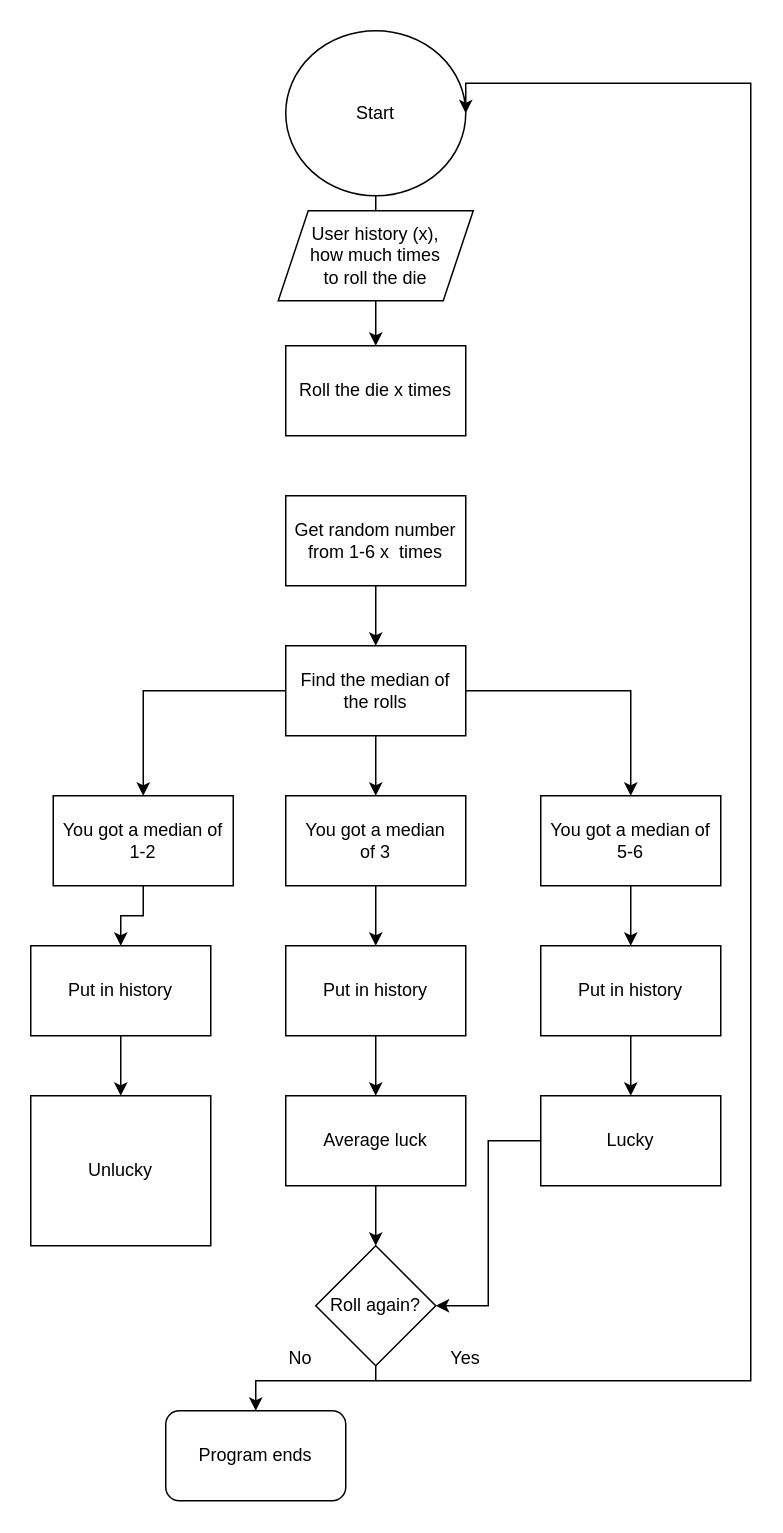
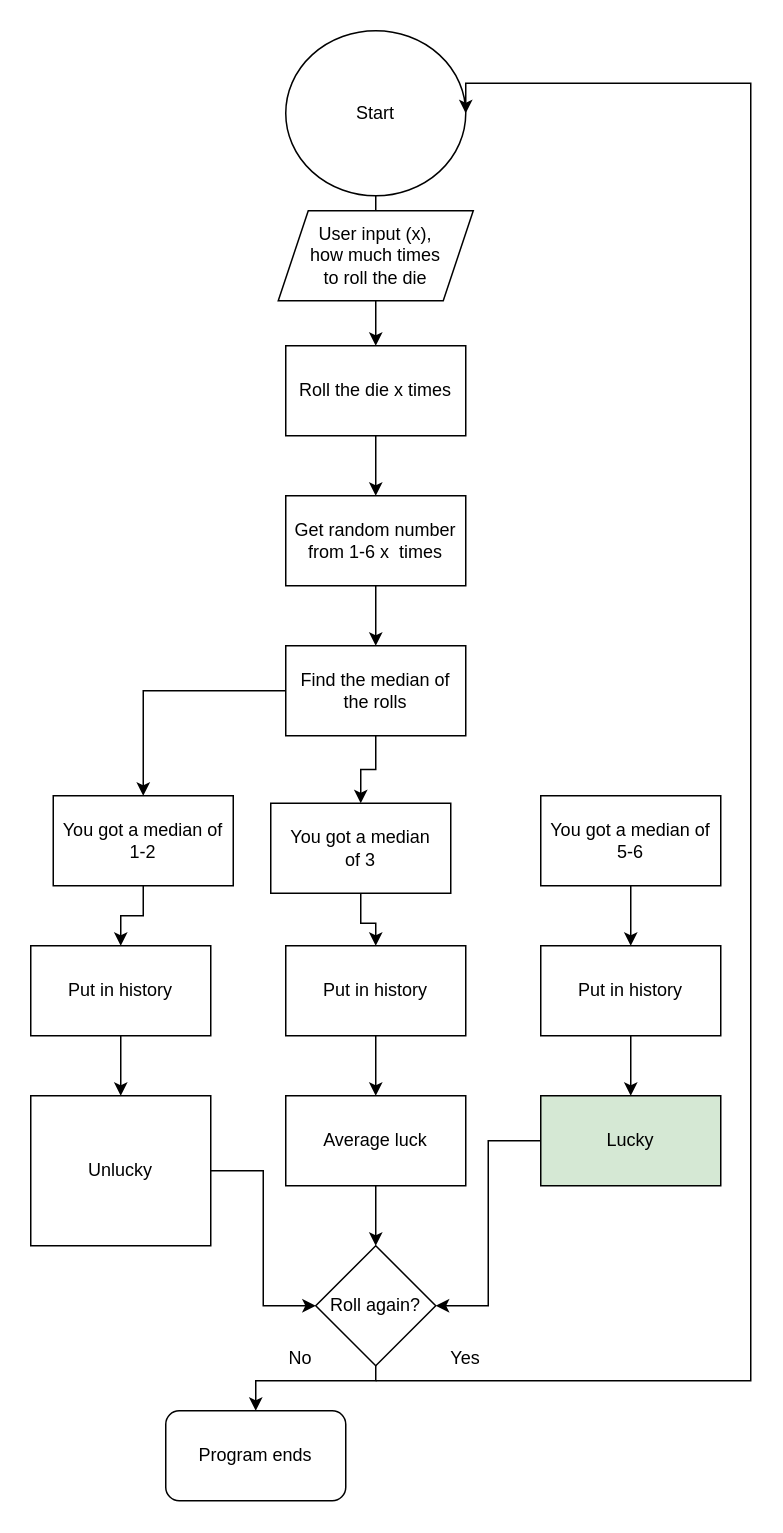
node "User history (x), how much times to roll the die": label "User history (x), how much times to roll the die" -> "User input (x), how much times to roll the die"
edge "Roll the die x times" -> "Get random number from 1-6 x times": added
edge "Find the median of the rolls" -> "You got a median of 5-6": removed
node "You got a median of 3": moved (376, 841) -> (361, 848)
node "Lucky": fillcolor #ffffff -> #d5e8d4
edge "Unlucky" -> "Roll again?": added
